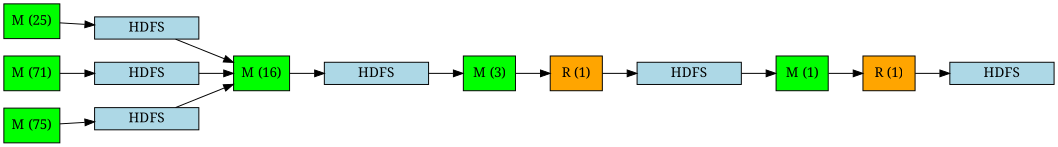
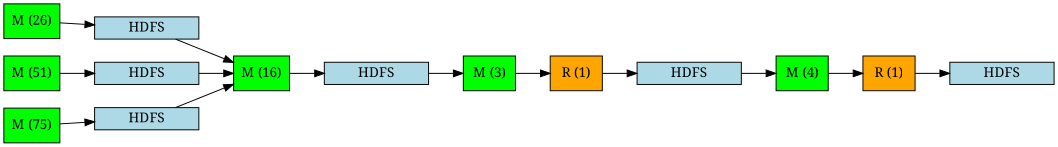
node "M (25)": label "M (25)" -> "M (26)"
node "M (71)": label "M (71)" -> "M (51)"
node "M (1)": label "M (1)" -> "M (4)"
